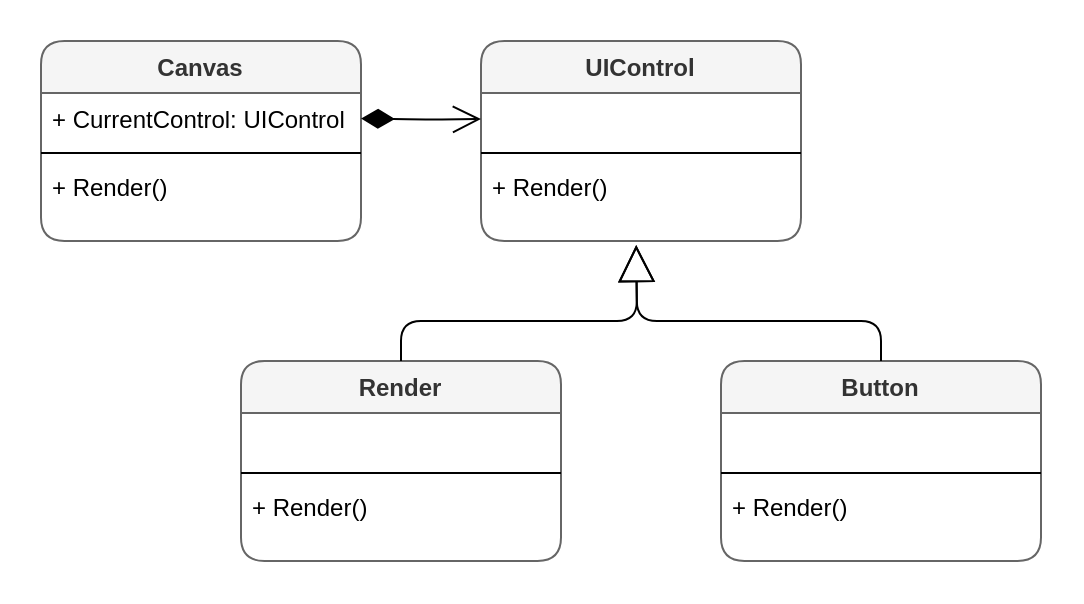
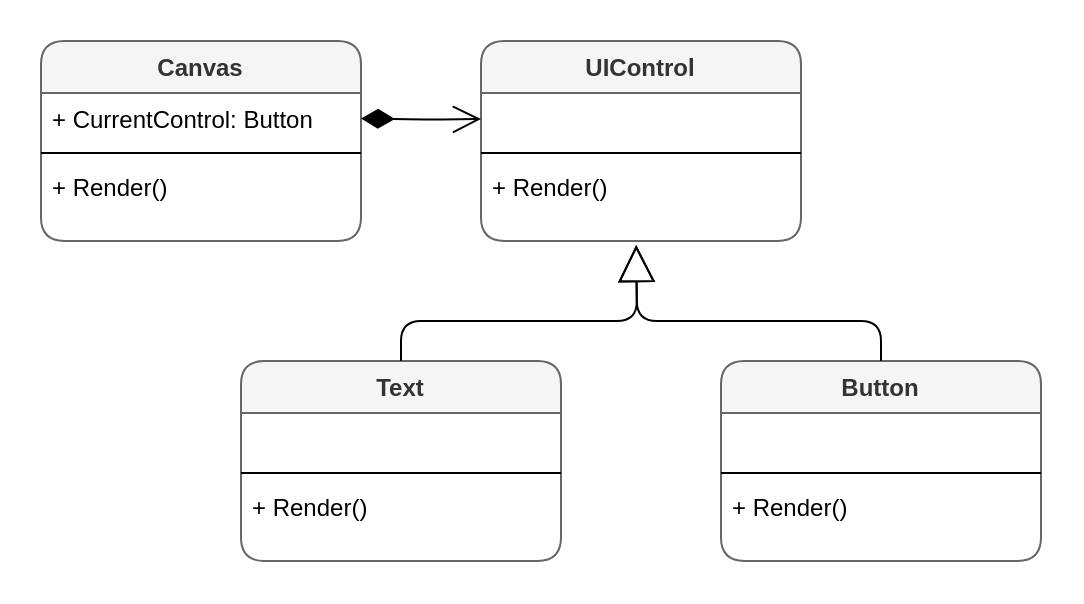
node "+ CurrentControl: UIControl": label "+ CurrentControl: UIControl" -> "+ CurrentControl: Button"
node "Render": label "Render" -> "Text"
